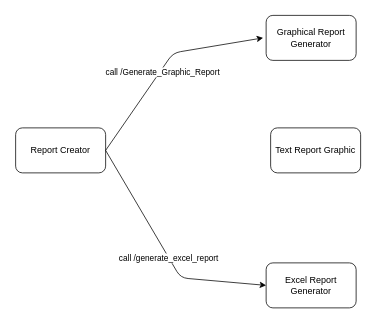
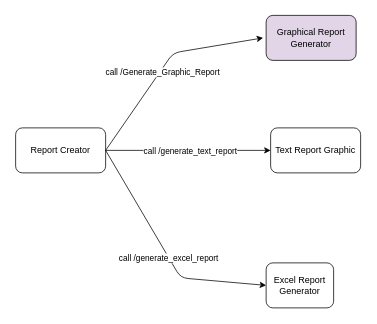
node "Graphical Report Generator": fillcolor #ffffff -> #e1d5e7
edge "Report Creator" -> "Text Report Graphic": added, label "call /generate_text_report"
node "Excel Report Generator": size 90x45 -> 68x45
